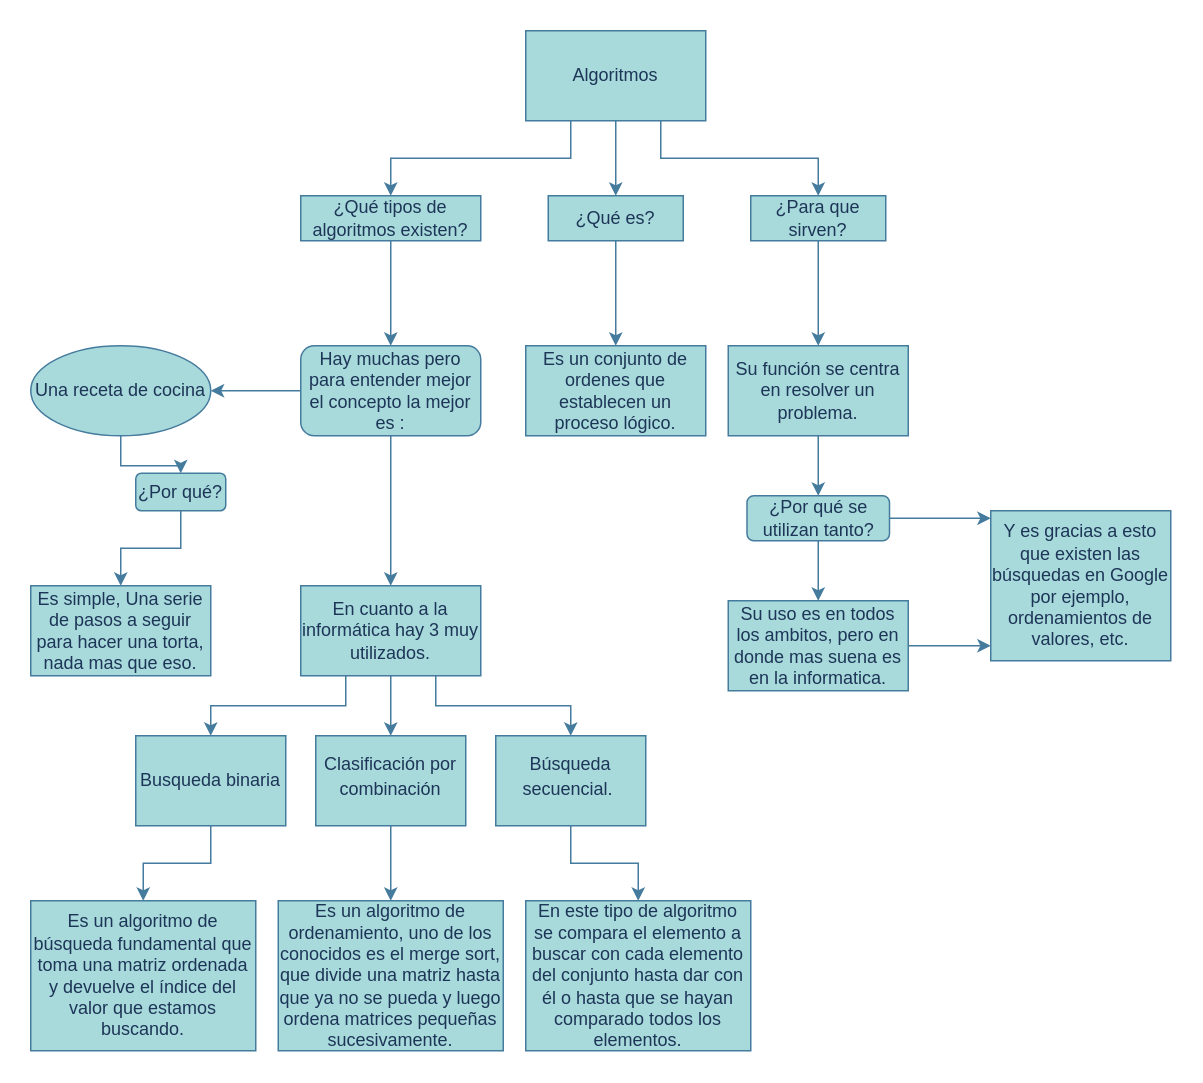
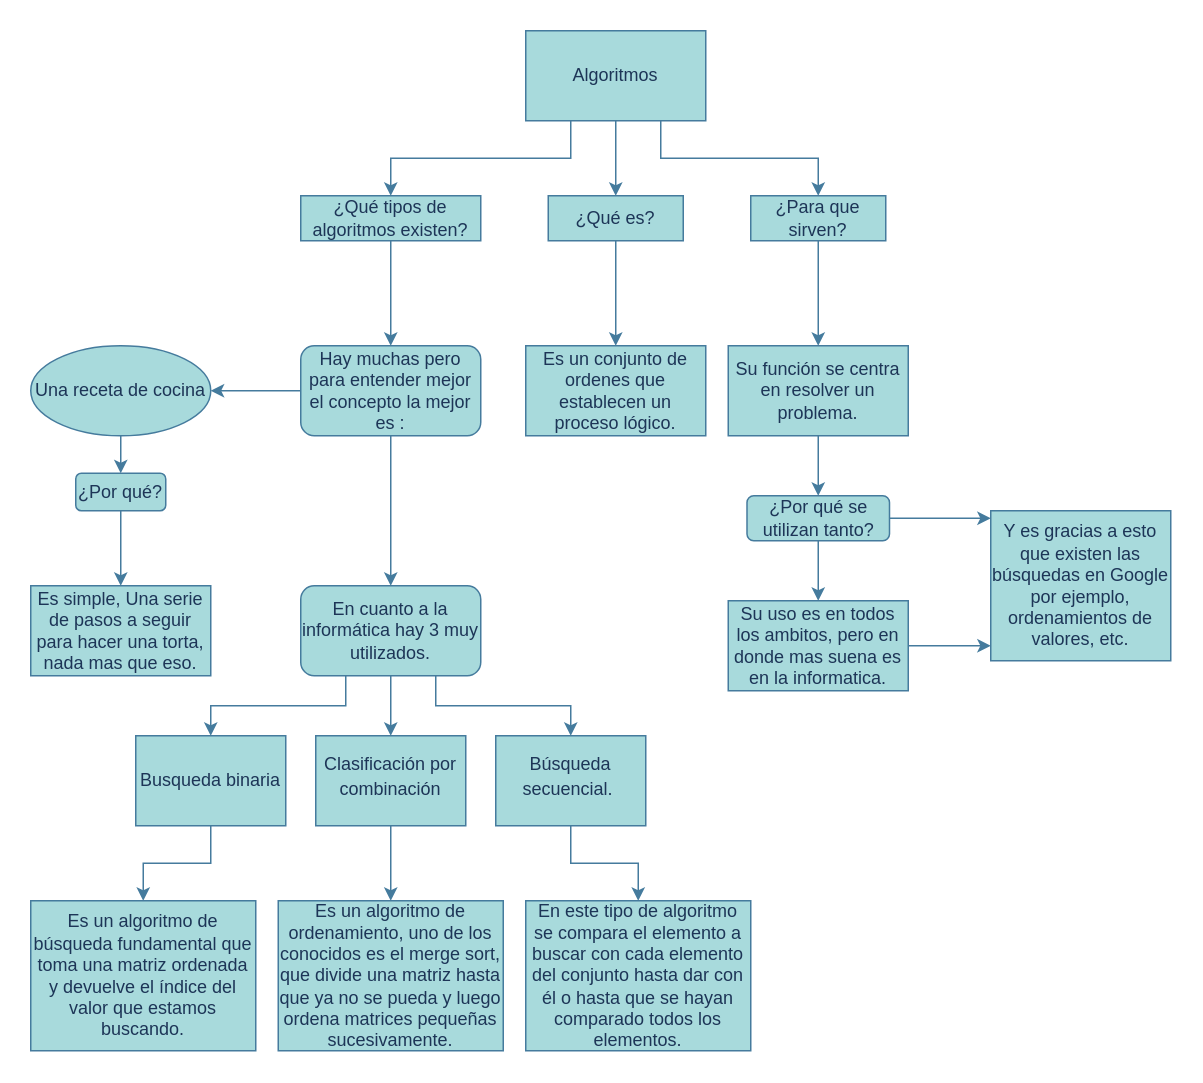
node "¿Por qué?": moved (181, 492) -> (121, 492)
node "En cuanto a la informática hay 3 muy utilizados.": shape rectangle -> rounded rectangle
